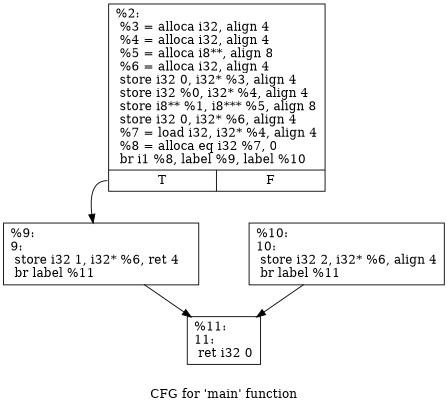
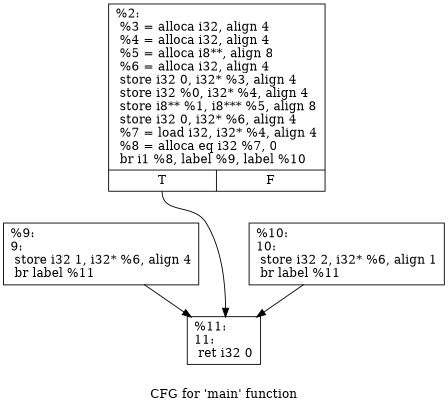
edge "%2:" -> "%9:": now "%2:" -> "%11:"
node "%9:": text "store i32 1, i32* %6, ret 4" -> "store i32 1, i32* %6, align 4"
node "%10:": text "store i32 2, i32* %6, align 4" -> "store i32 2, i32* %6, align 1"
